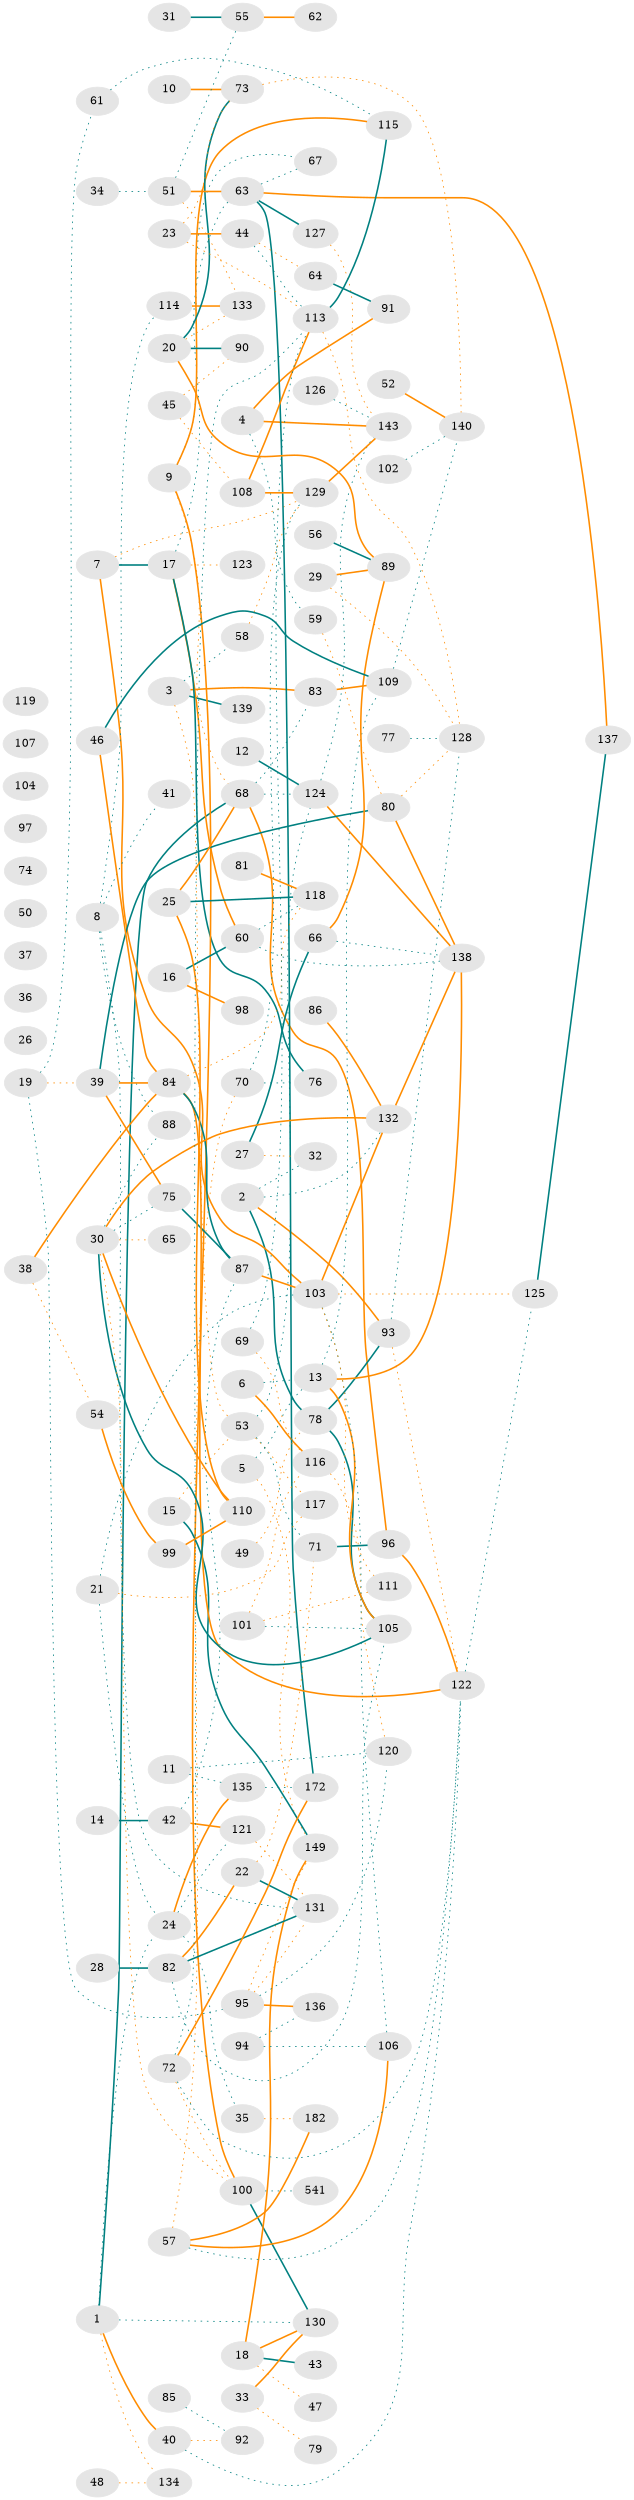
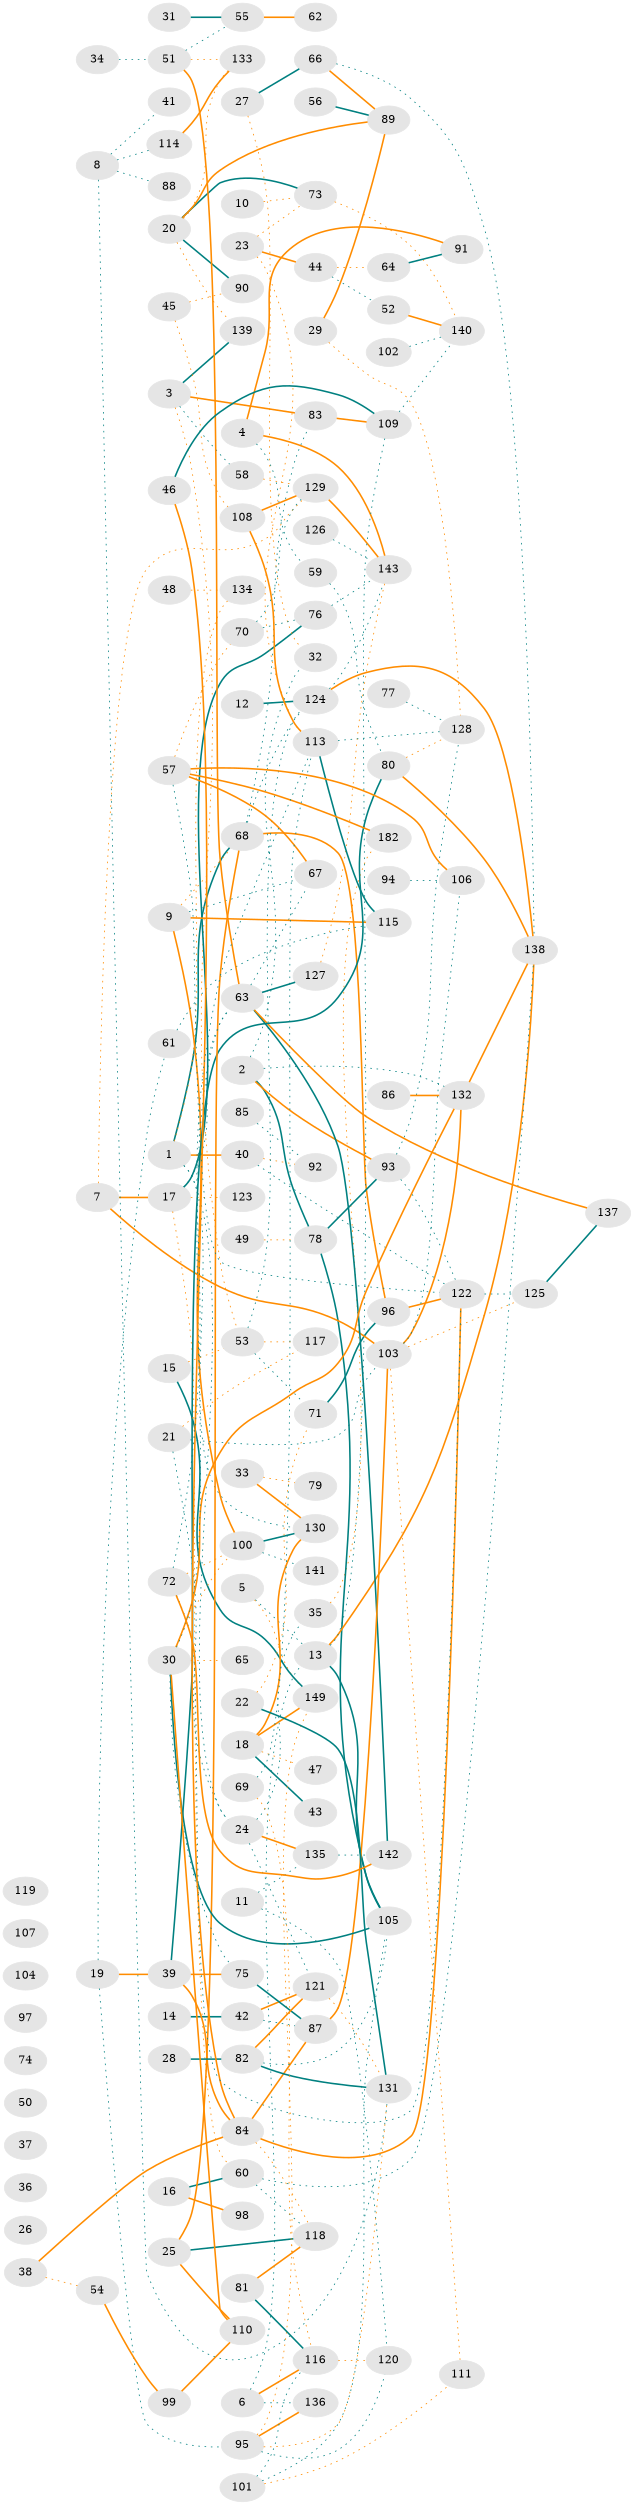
edge "10" -- "73": style bold -> dotted
edge "44" -- "113": now "44" -- "52"
edge "20" -- "139": added
edge "113" -- "128": color darkorange -> teal
edge "7" -- "17": color teal -> darkorange
edge "143" -- "76": added
edge "59" -- "80": color darkorange -> teal
edge "17" -- "60": style bold -> dotted
edge "57" -- "67": added
edge "19" -- "39": style dotted -> bold
edge "88" -- "30": now "63" -- "30"
edge "84" -- "87": color teal -> darkorange
edge "13" -- "105": color darkorange -> teal
edge "93" -- "122": color darkorange -> teal
edge "116" -- "101": color darkorange -> teal
node "172": label "172" -> "142"
edge "22" -- "82": now "121" -- "82"
edge "136" -- "94": now "136" -- "6"
node "541": label "541" -> "141"
edge "81" -- "116": added
